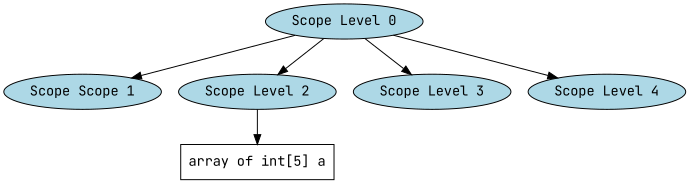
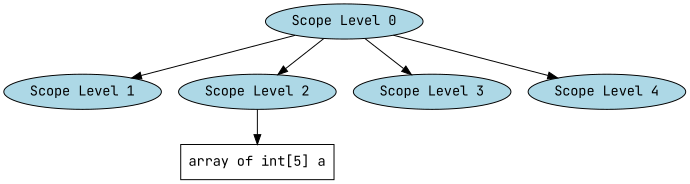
node "Scope Scope 1": label "Scope Scope 1" -> "Scope Level 1"
